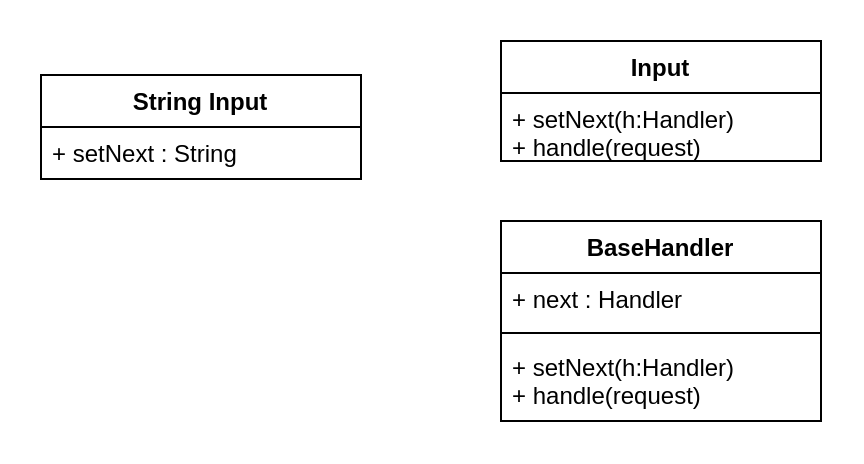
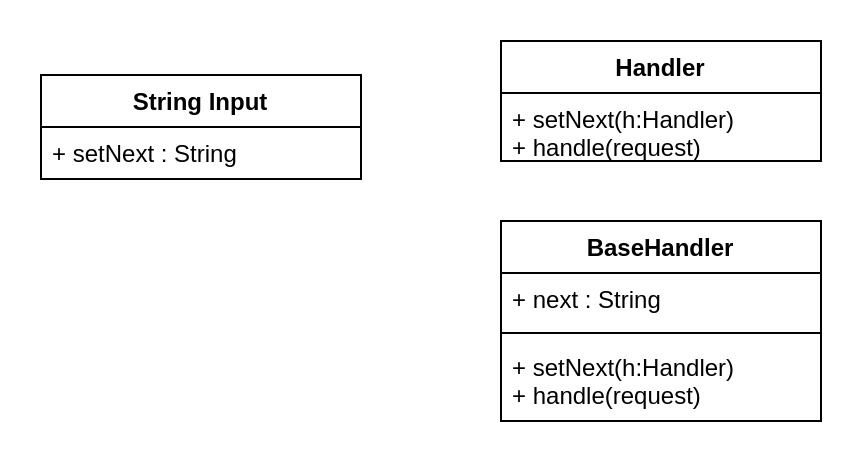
node "Input": label "Input" -> "Handler"
node "+ next : Handler": label "+ next : Handler" -> "+ next : String"
